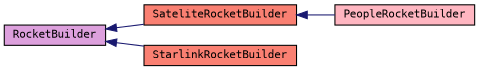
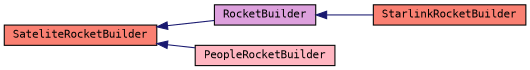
edge "SateliteRocketBuilder" -> "RocketBuilder": reversed
